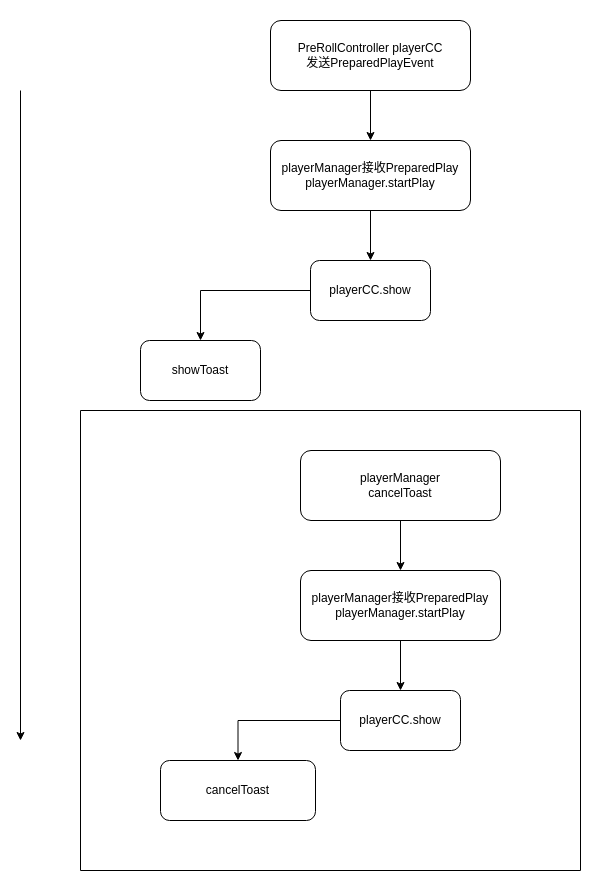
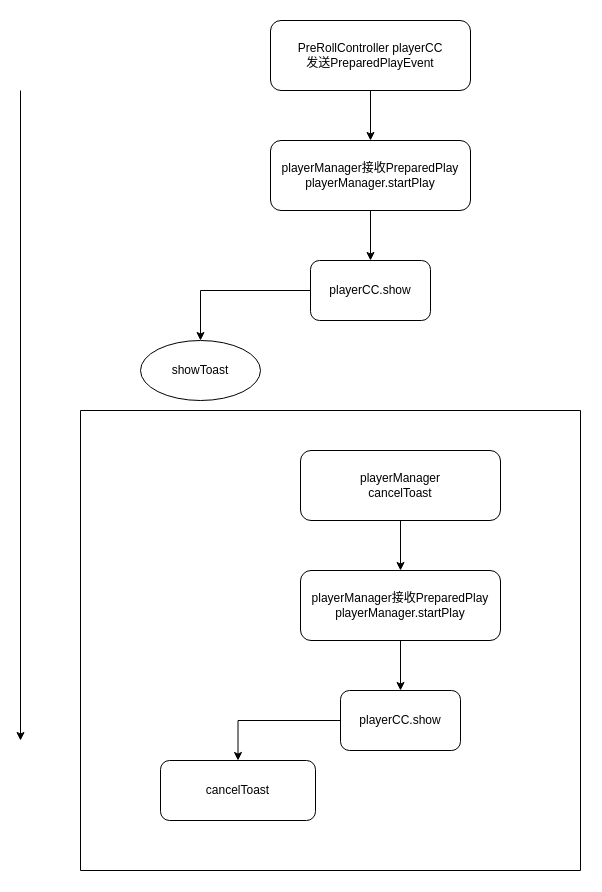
node "showToast": shape rounded rectangle -> ellipse
